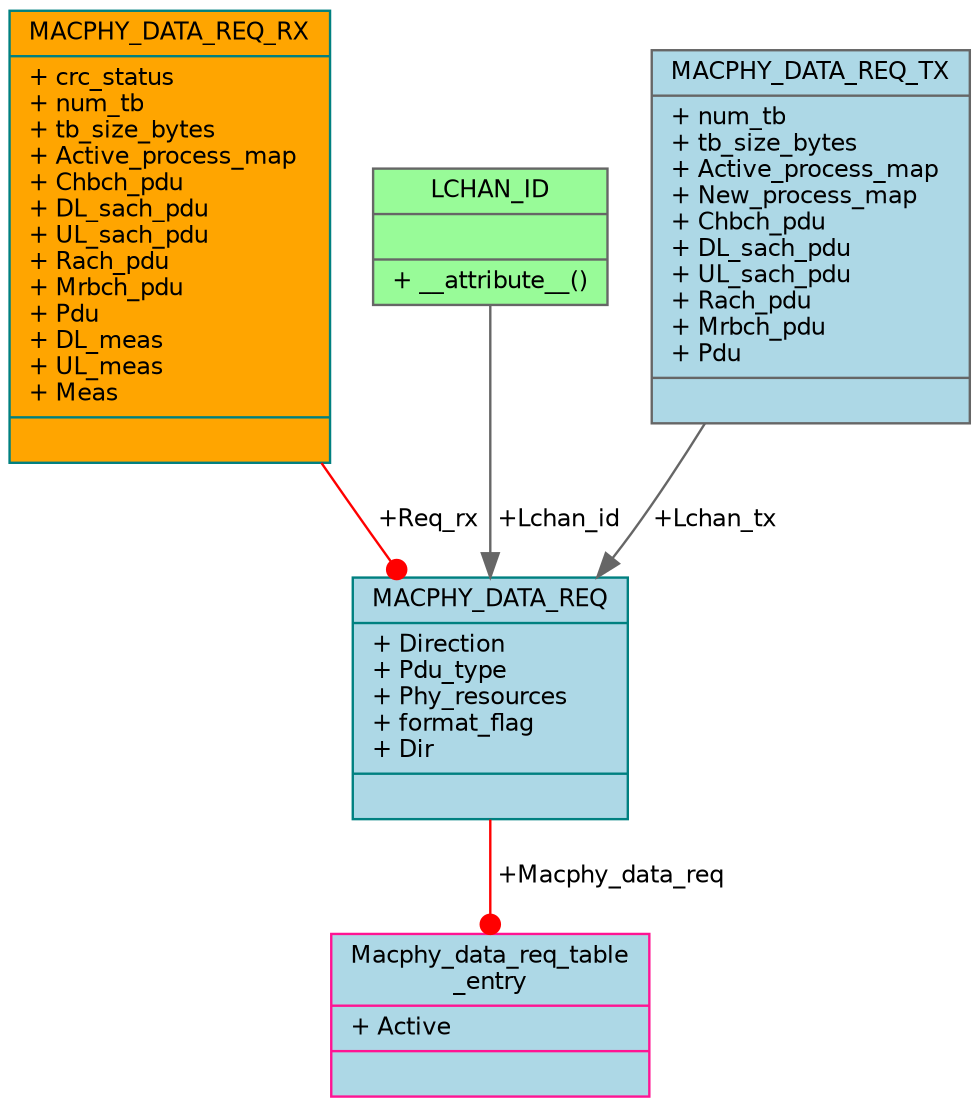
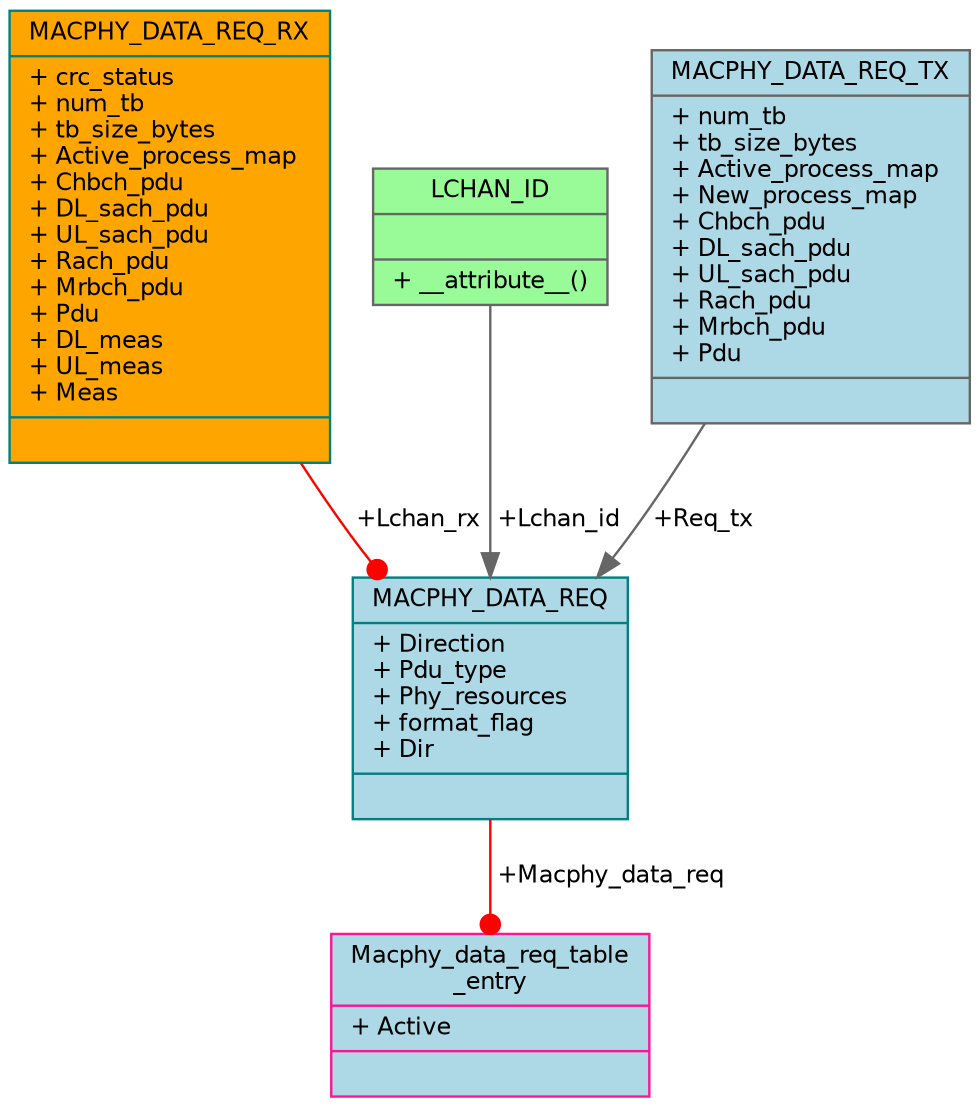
edge "MACPHY_DATA_REQ_RX" -> "MACPHY_DATA_REQ": label " +Req_rx" -> " +Lchan_rx"
edge "MACPHY_DATA_REQ_TX" -> "MACPHY_DATA_REQ": label " +Lchan_tx" -> " +Req_tx"
